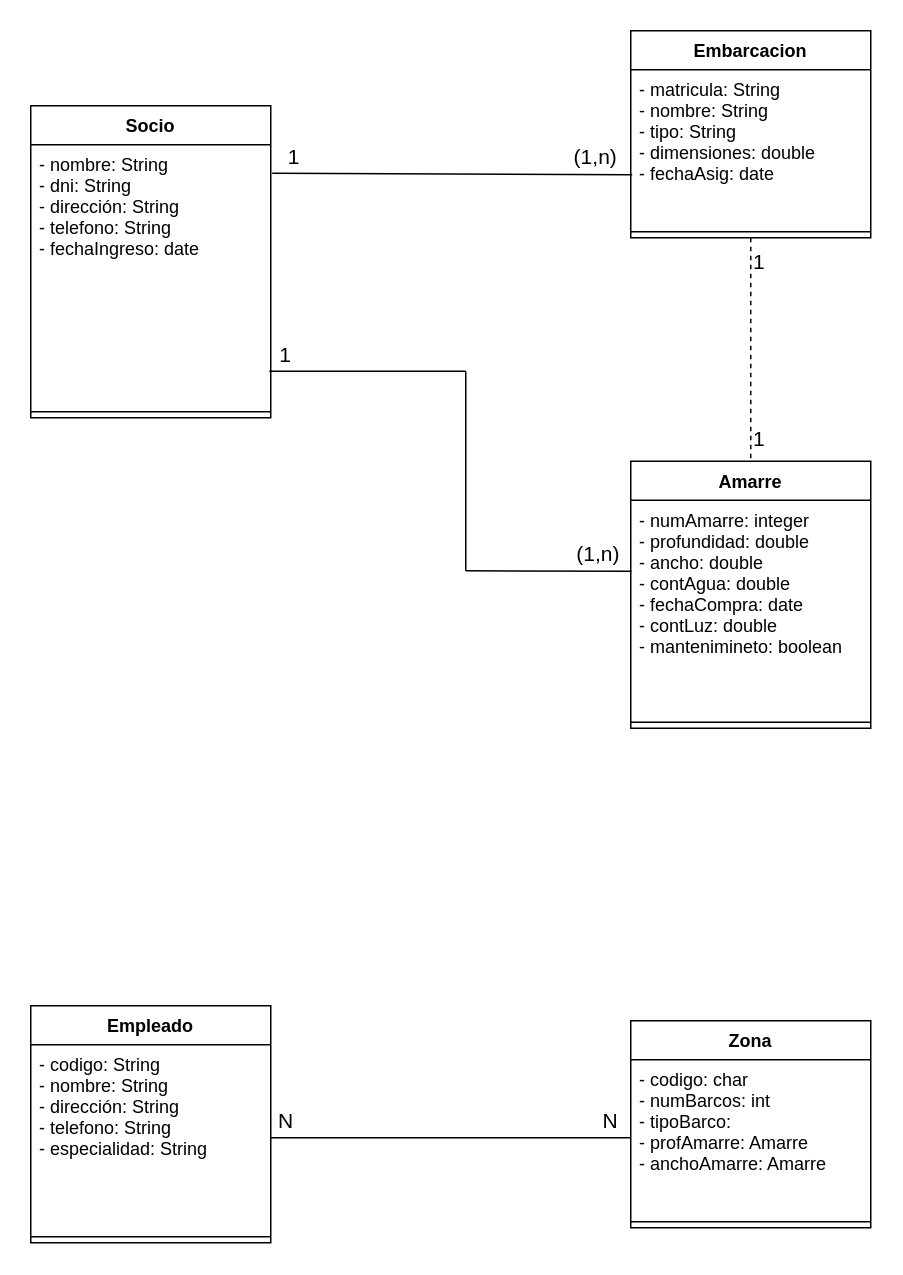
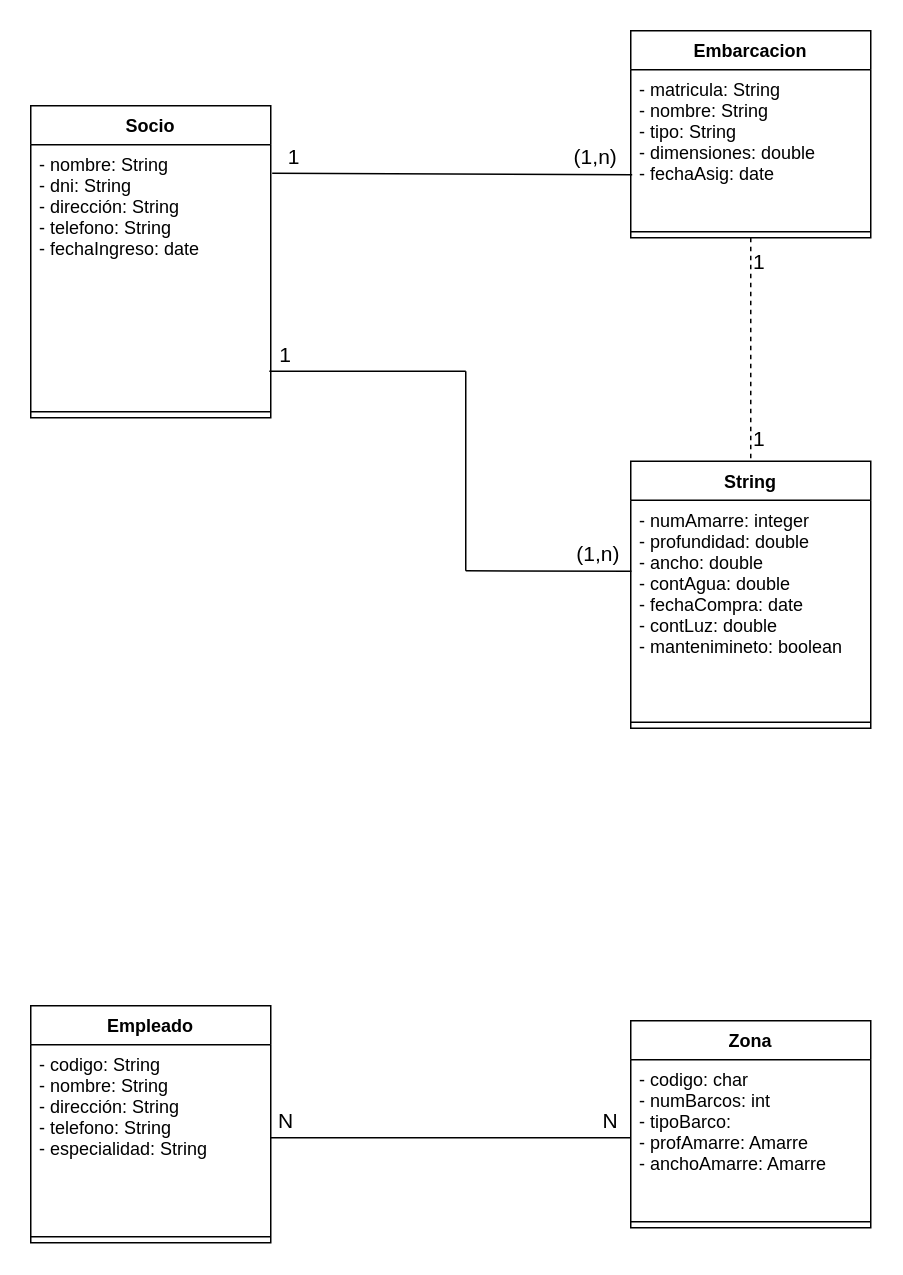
node "Amarre": label "Amarre" -> "String"
